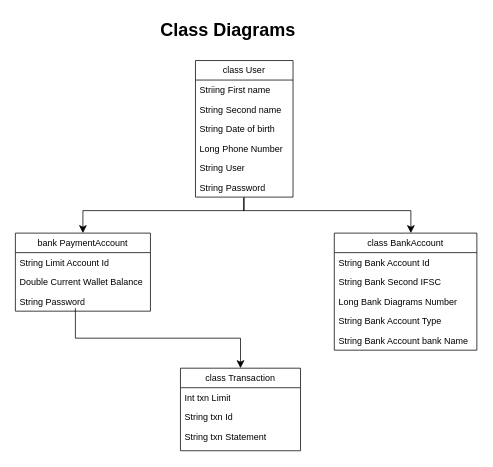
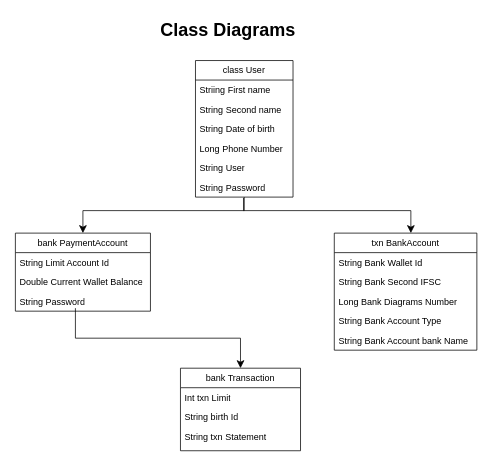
node "class BankAccount": label "class BankAccount" -> "txn BankAccount"
node "String Bank Account Id": label "String Bank Account Id" -> "String Bank Wallet Id"
node "class Transaction": label "class Transaction" -> "bank Transaction"
node "String txn Id": label "String txn Id" -> "String birth Id"
